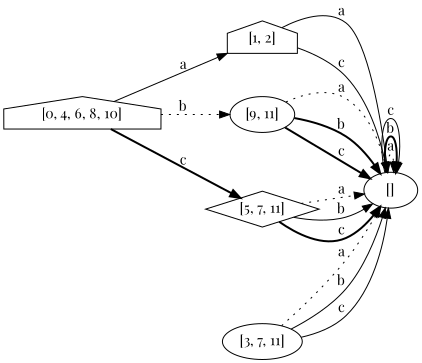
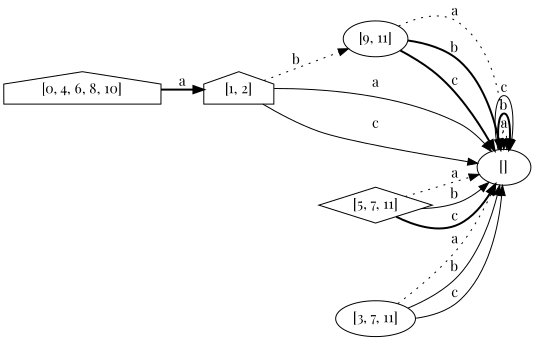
edge "[0, 4, 6, 8, 10]" -> "[1, 2]": style solid -> bold
edge "[0, 4, 6, 8, 10]" -> "[9, 11]": now "[1, 2]" -> "[9, 11]"
edge "[0, 4, 6, 8, 10]" -> "[5, 7, 11]": removed, label "c"
